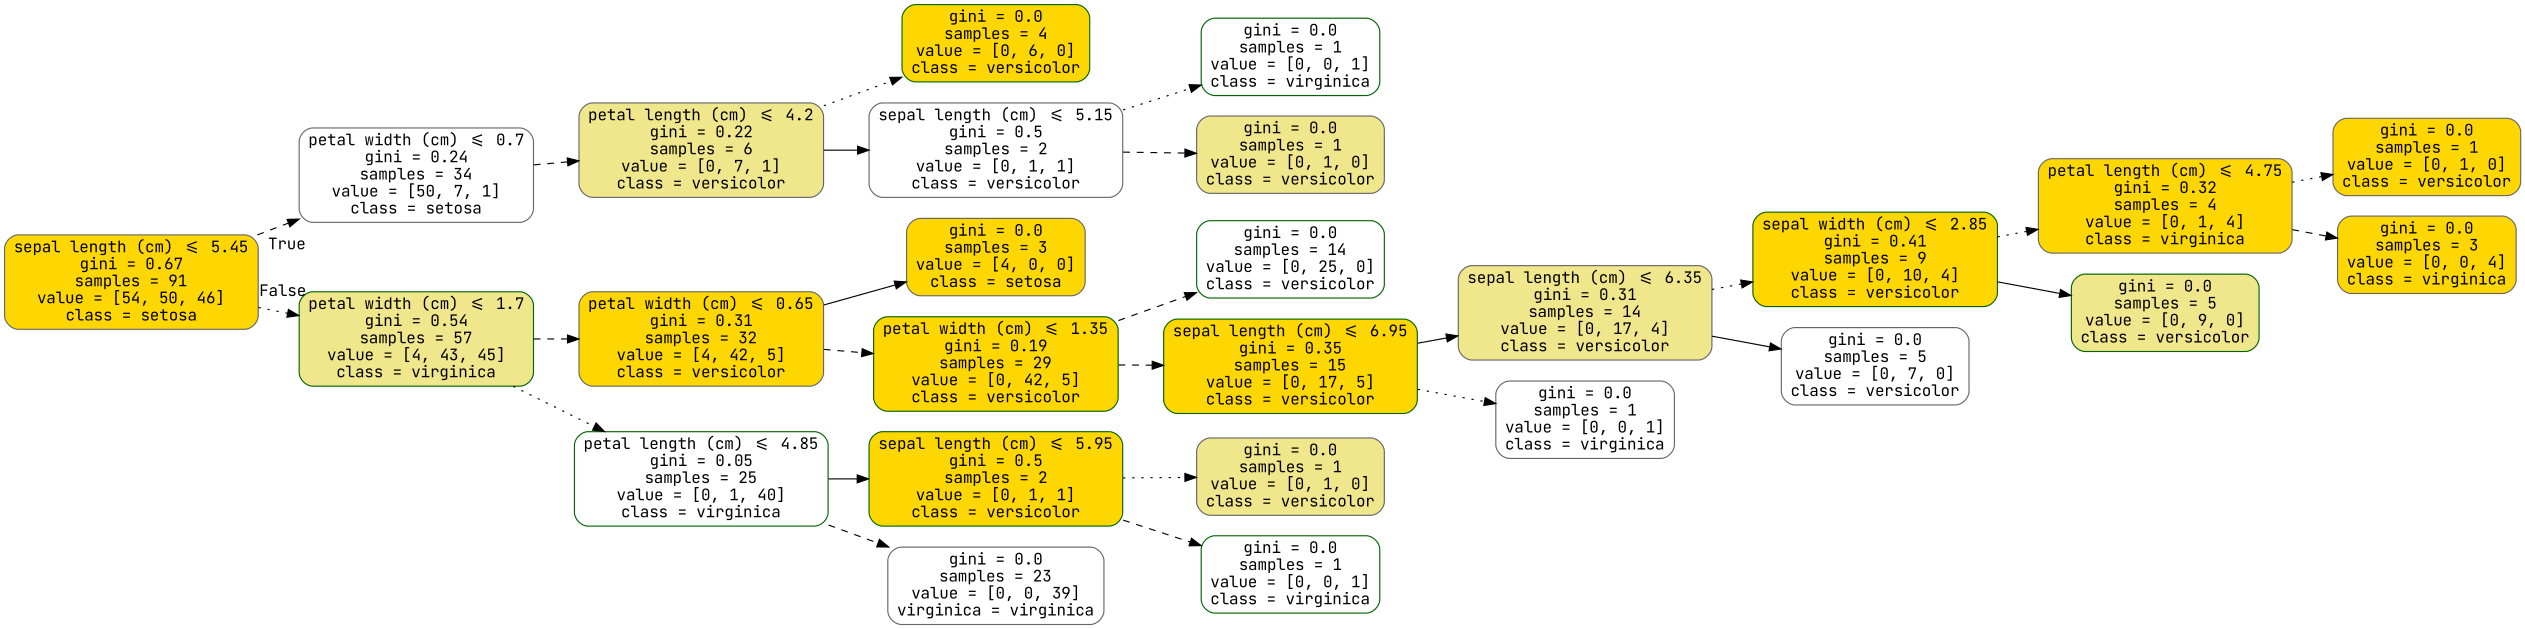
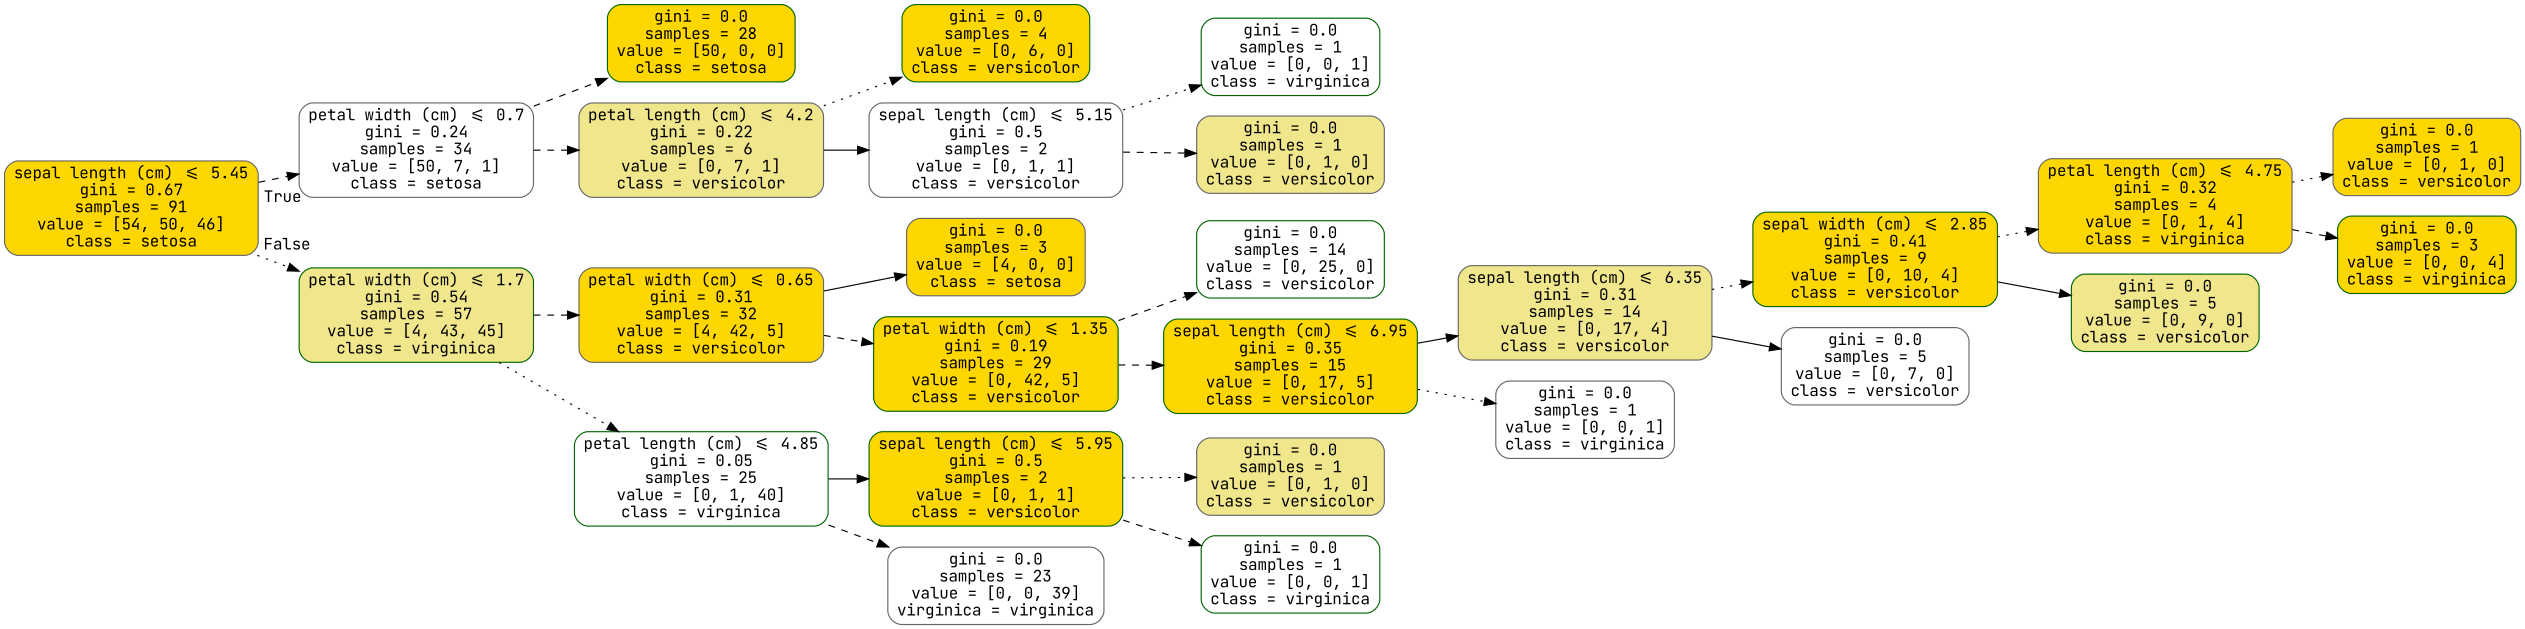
node "gini = 0.0 samples = 28 value = [50, 0, 0] class = setosa": added
node "gini = 0.0 samples = 3 value = [0, 0, 4] class = virginica": color gray40 -> darkgreen
